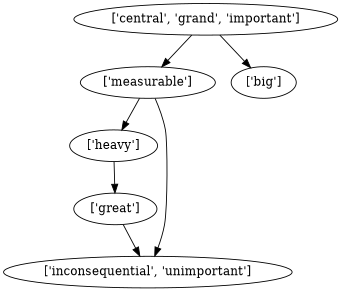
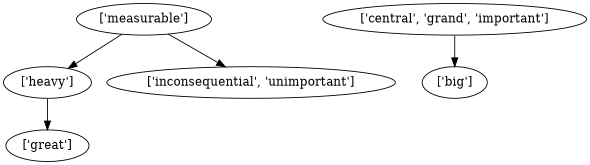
edge "['central', 'grand', 'important']" -> "['measurable']": removed
edge "['great']" -> "['inconsequential', 'unimportant']": removed
